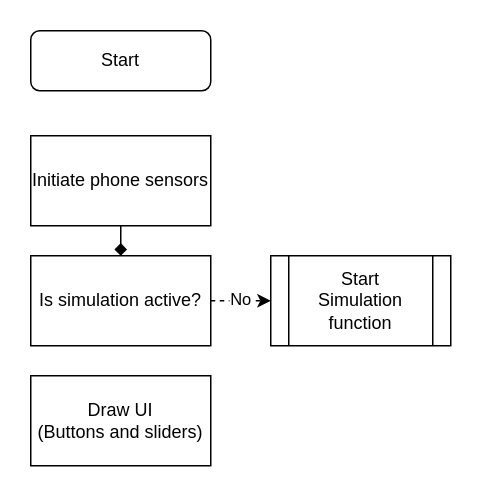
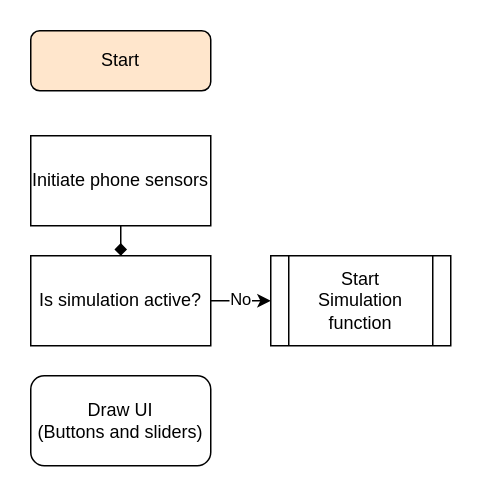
node "Start": fillcolor #ffffff -> #ffe6cc
edge "Is simulation active?" -> "Start Simulation function": style dashed -> solid
node "Draw UI (Buttons and sliders)": shape rectangle -> rounded rectangle
